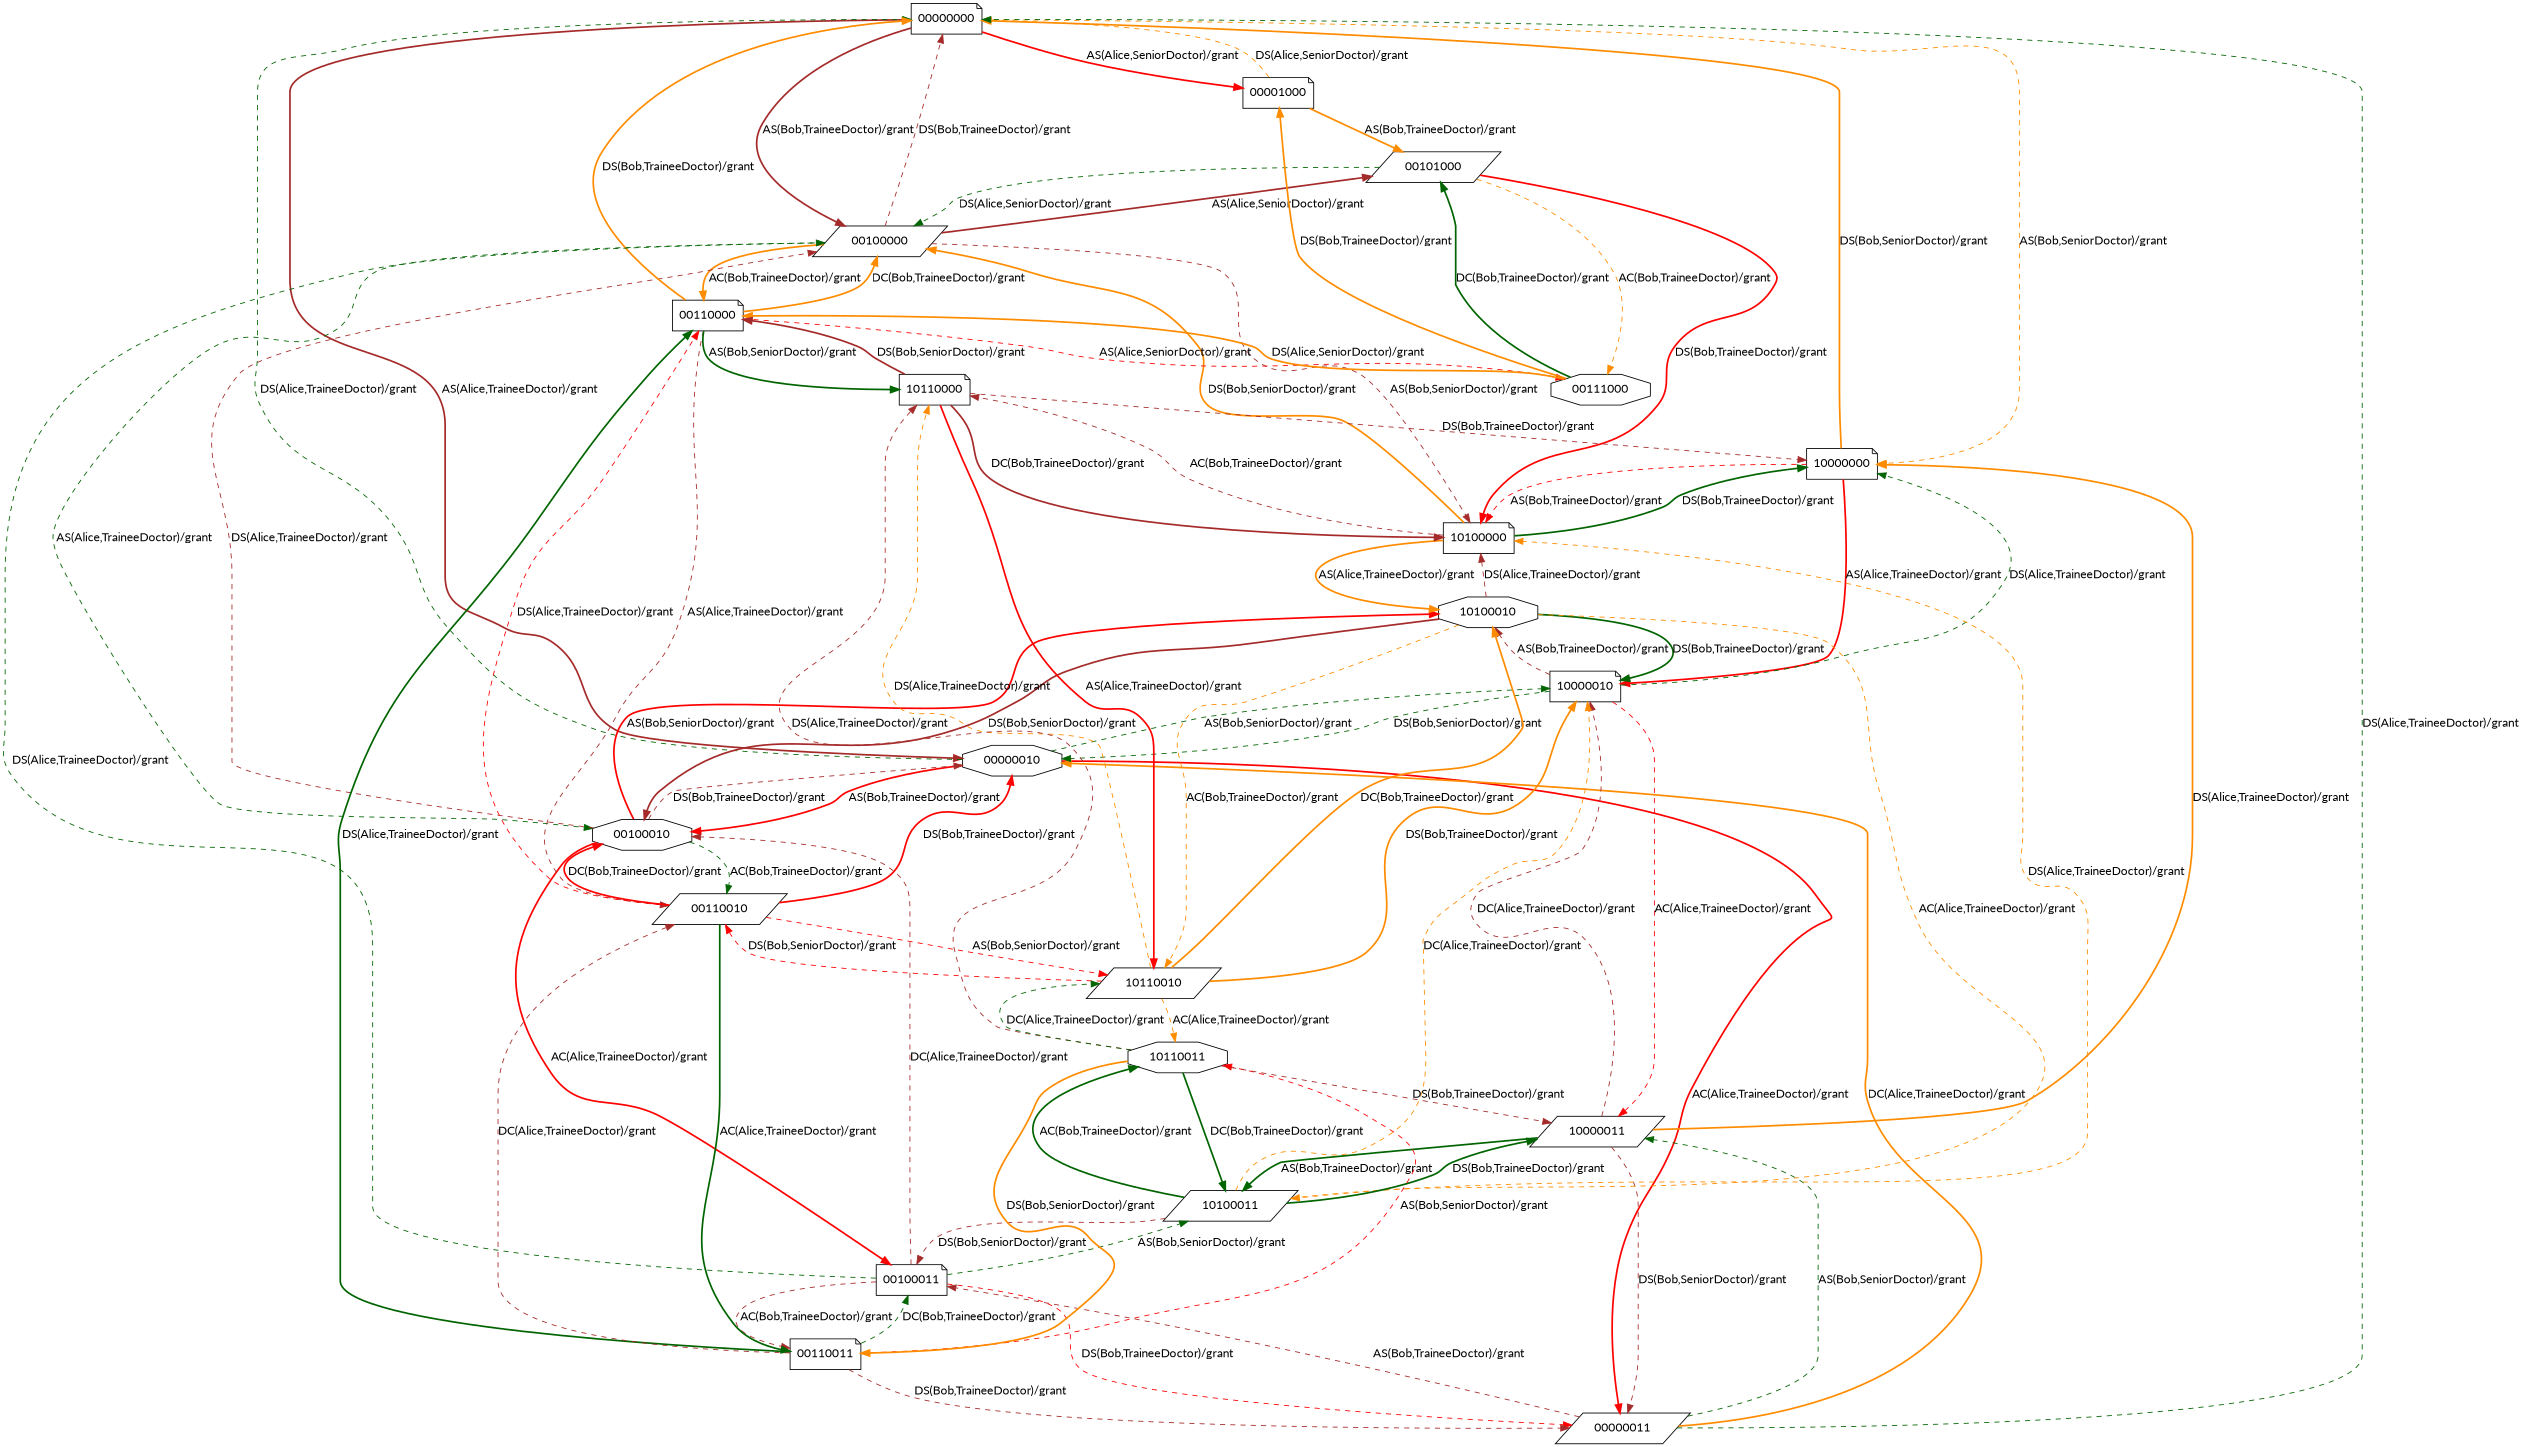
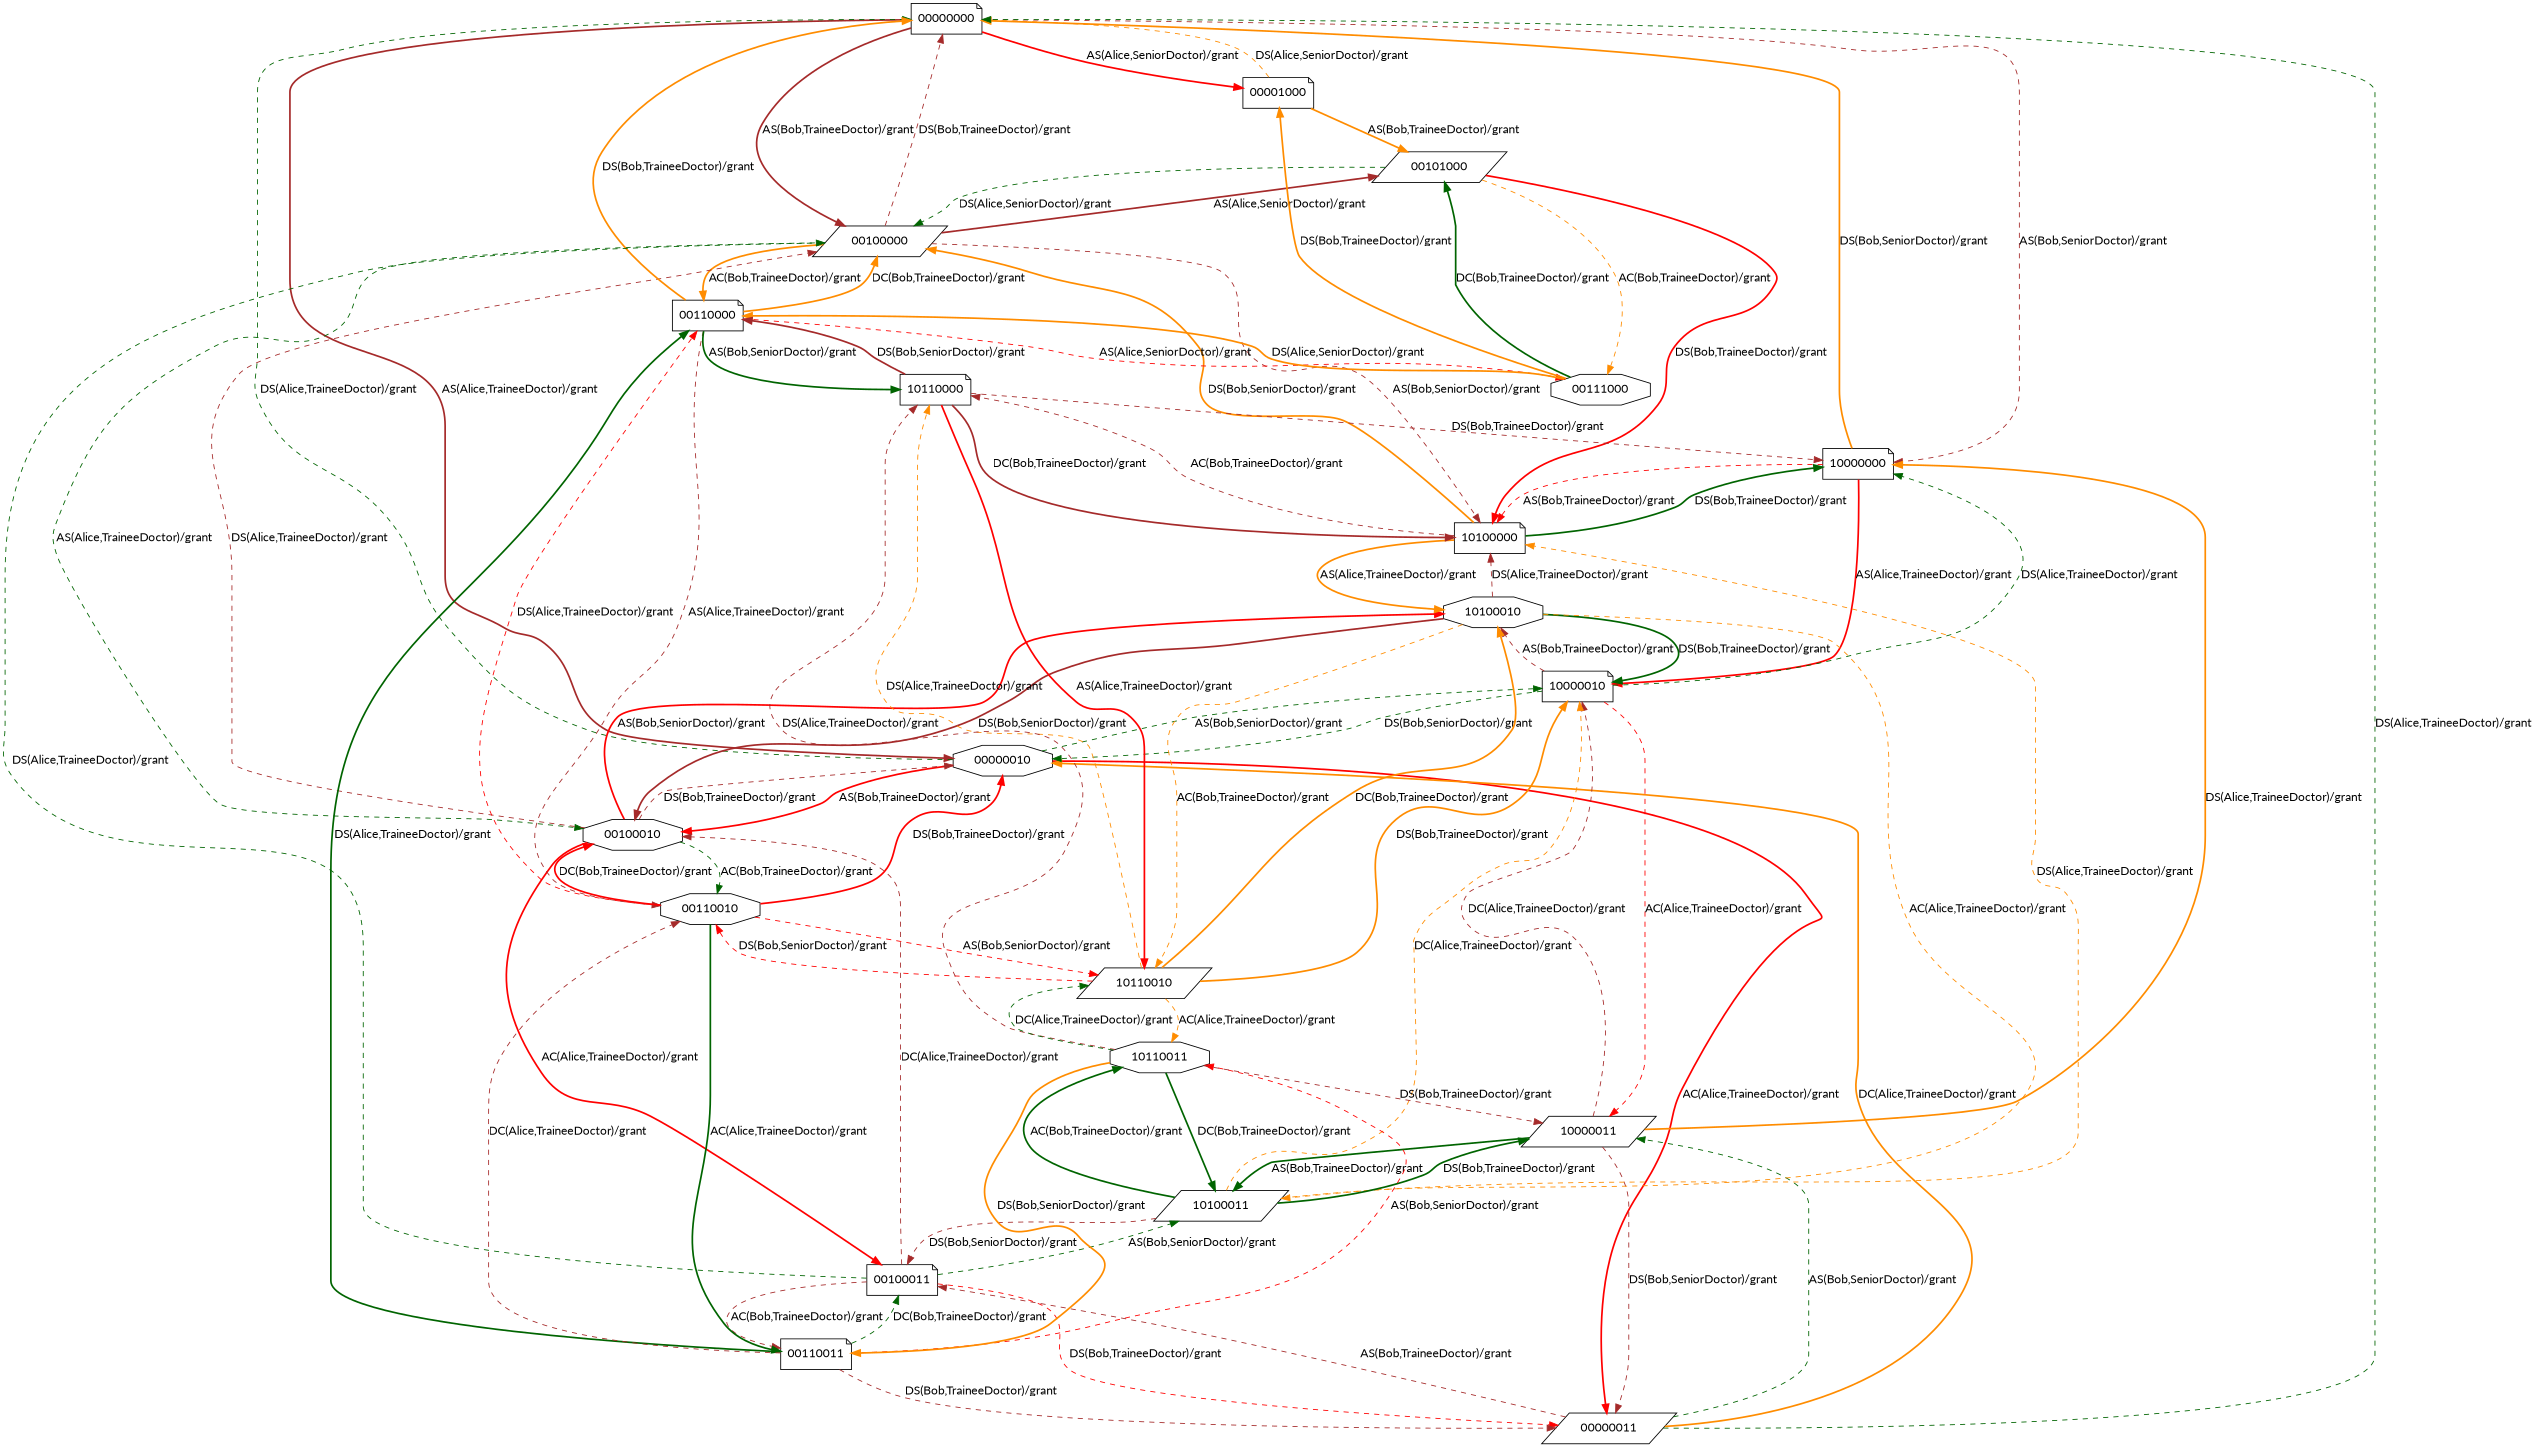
edge "00000000" -> "10000000": color darkorange -> brown
node "00110010": shape parallelogram -> octagon
